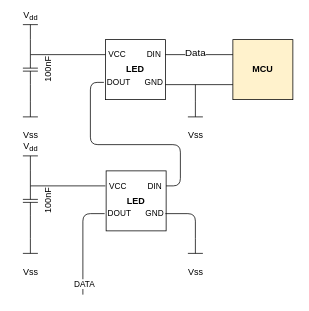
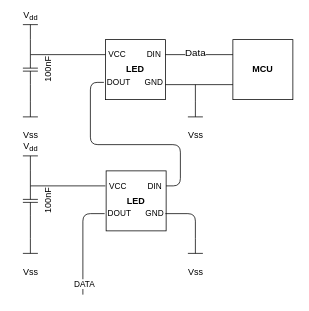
node "MCU": fillcolor #fff2cc -> #ffffff
